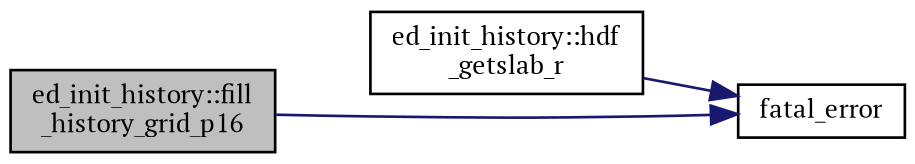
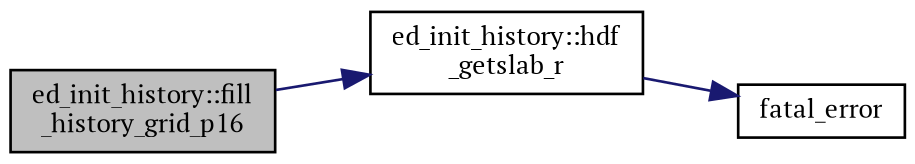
edge "ed_init_history::fill _history_grid_p16" -> "fatal_error": now "ed_init_history::fill _history_grid_p16" -> "ed_init_history::hdf _getslab_r"
